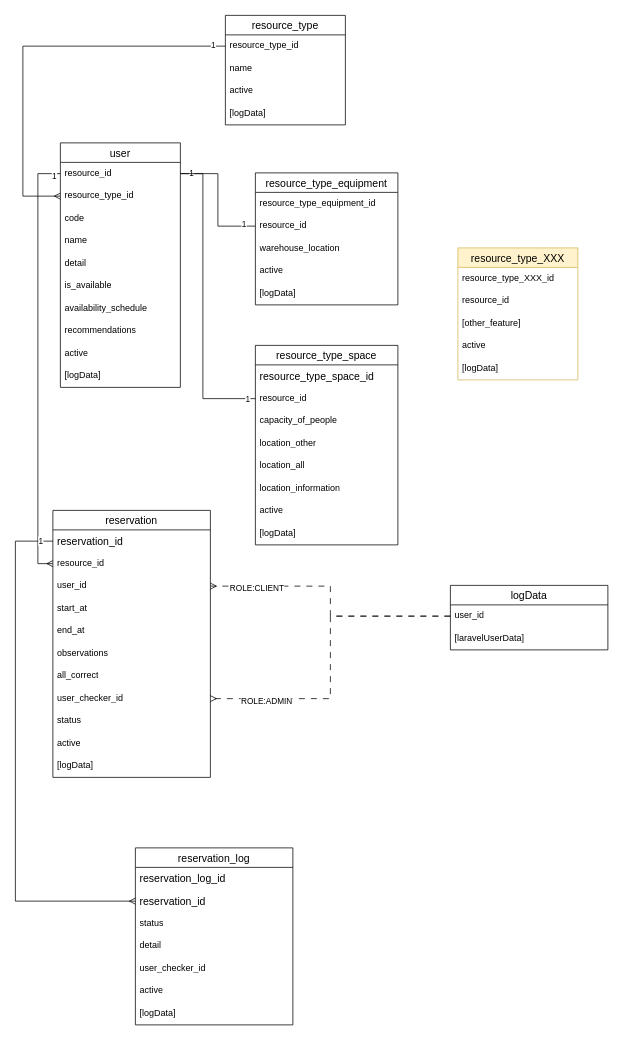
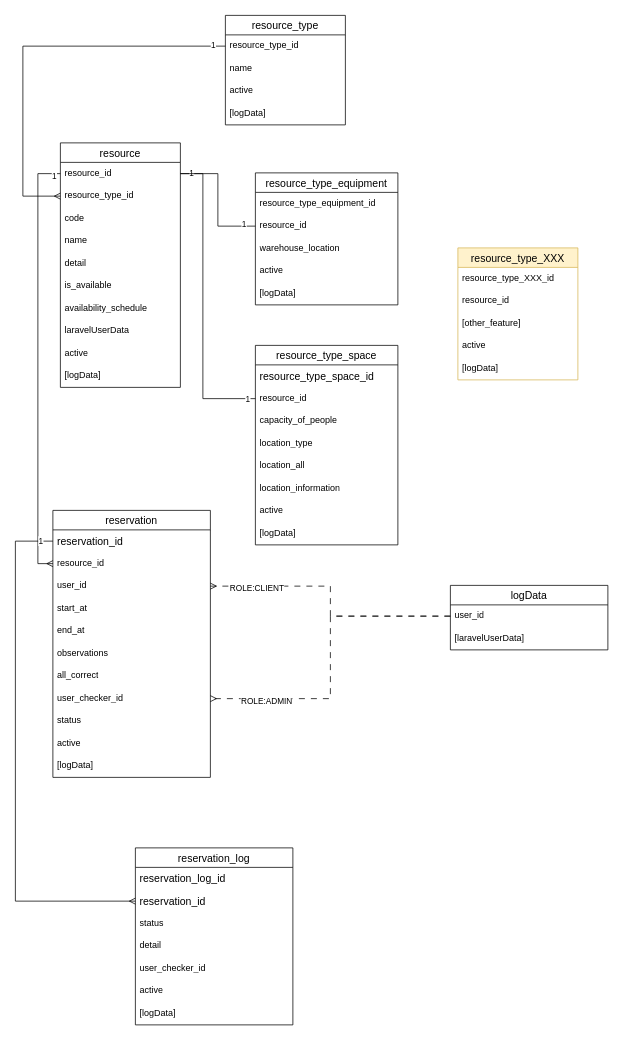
node "user": label "user" -> "resource"
node "recommendations": label "recommendations" -> "laravelUserData"
node "location_other": label "location_other" -> "location_type"
